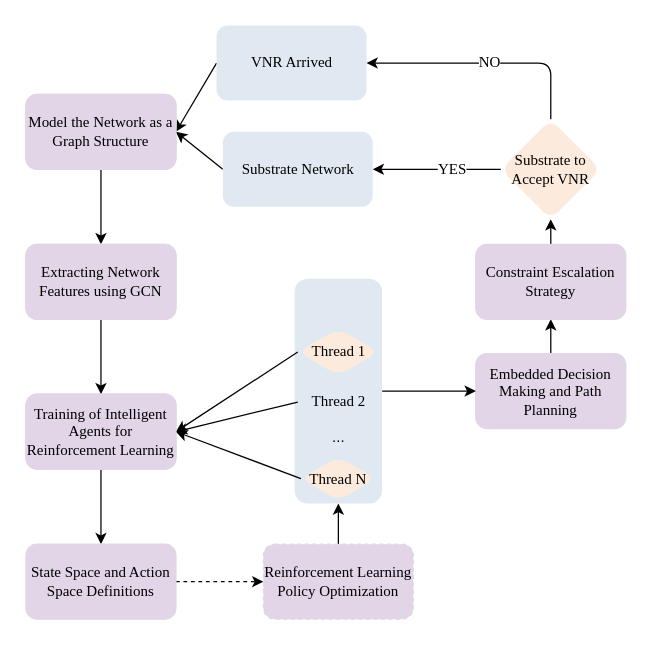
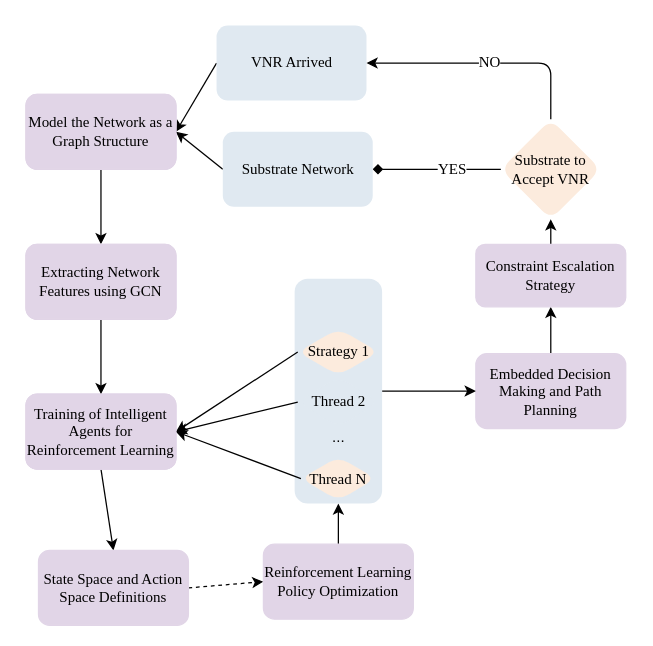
edge "Substrate to Accept VNR" -> "Substrate Network": arrowhead classic -> diamond
node "Constraint Escalation Strategy": size 150x75 -> 150x63
node "Thread 1": label "Thread 1" -> "Strategy 1"
node "State Space and Action Space Definitions": moved (101, 582) -> (113, 588)
node "Reinforcement Learning Policy Optimization": style dashed -> solid
